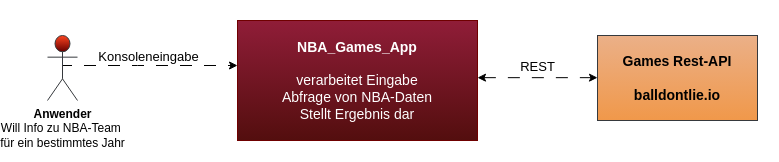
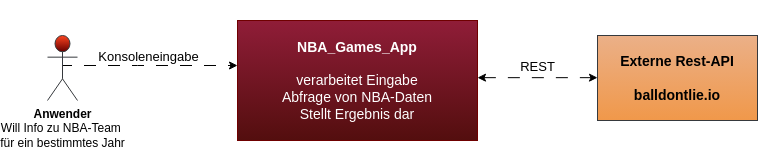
node "Games Rest-API balldontlie.io": label "Games Rest-API balldontlie.io" -> "Externe Rest-API balldontlie.io"
